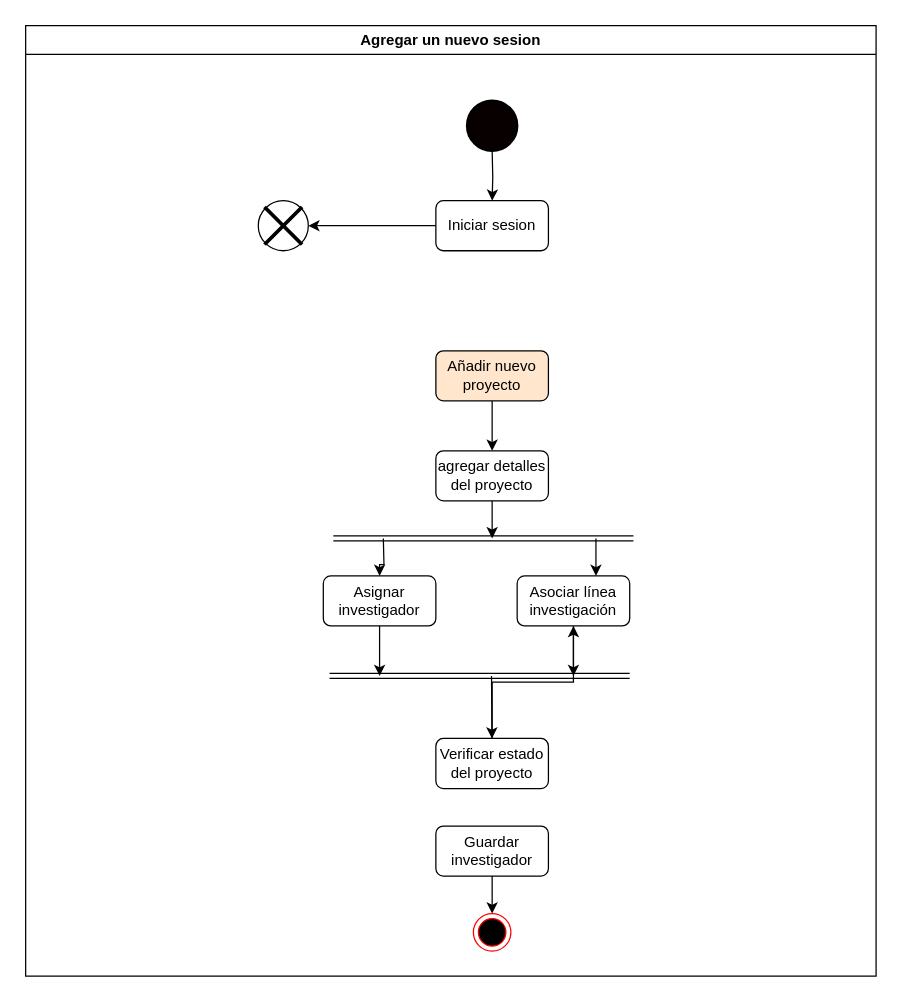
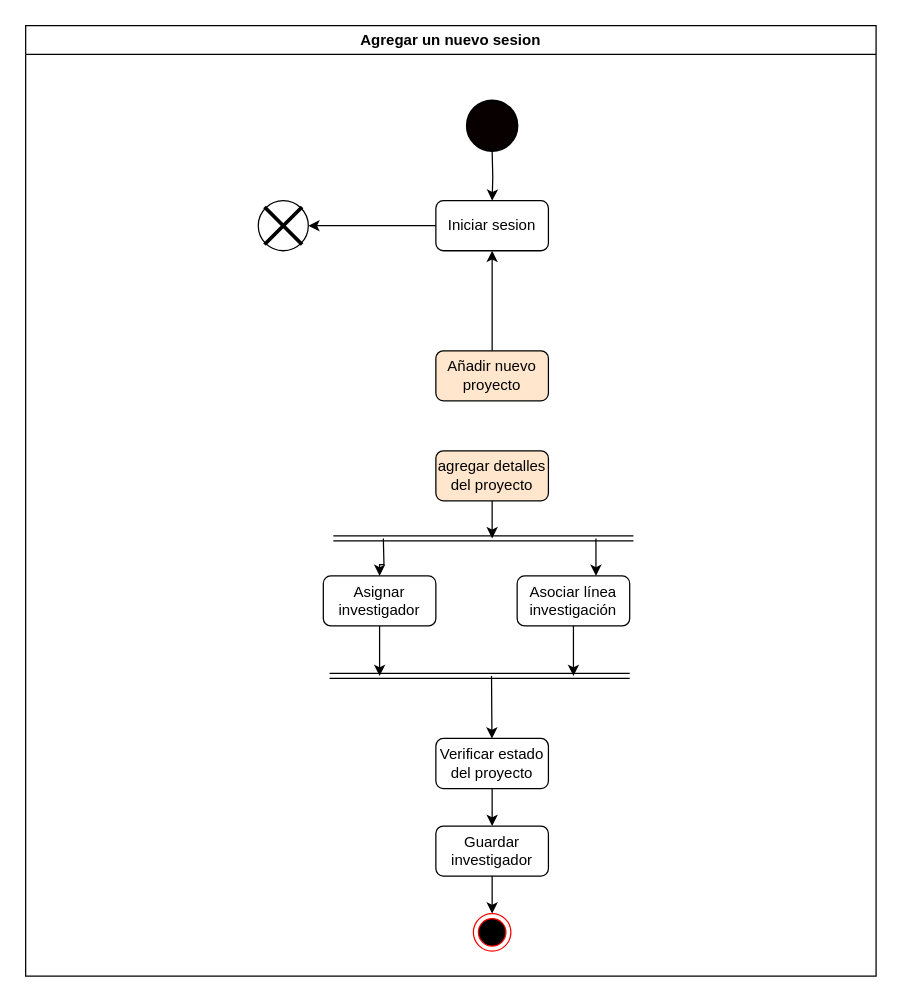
edge "Añadir nuevo proyecto" -> "agregar detalles del proyecto": now "Añadir nuevo proyecto" -> "Iniciar sesion"
node "agregar detalles del proyecto": fillcolor #ffffff -> #ffe6cc
edge "Verificar estado del proyecto" -> "Asociar línea investigación": now "Verificar estado del proyecto" -> "Guardar investigador"
